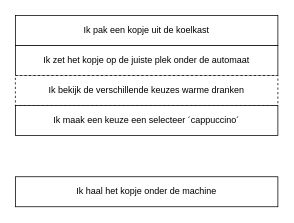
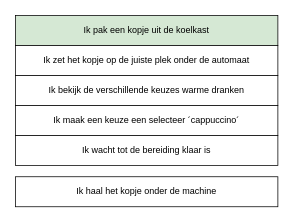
node "Ik pak een kopje uit de koelkast": fillcolor #ffffff -> #d5e8d4
node "Ik bekijk de verschillende keuzes warme dranken": style dashed -> solid
node "Ik wacht tot de bereiding klaar is": added
